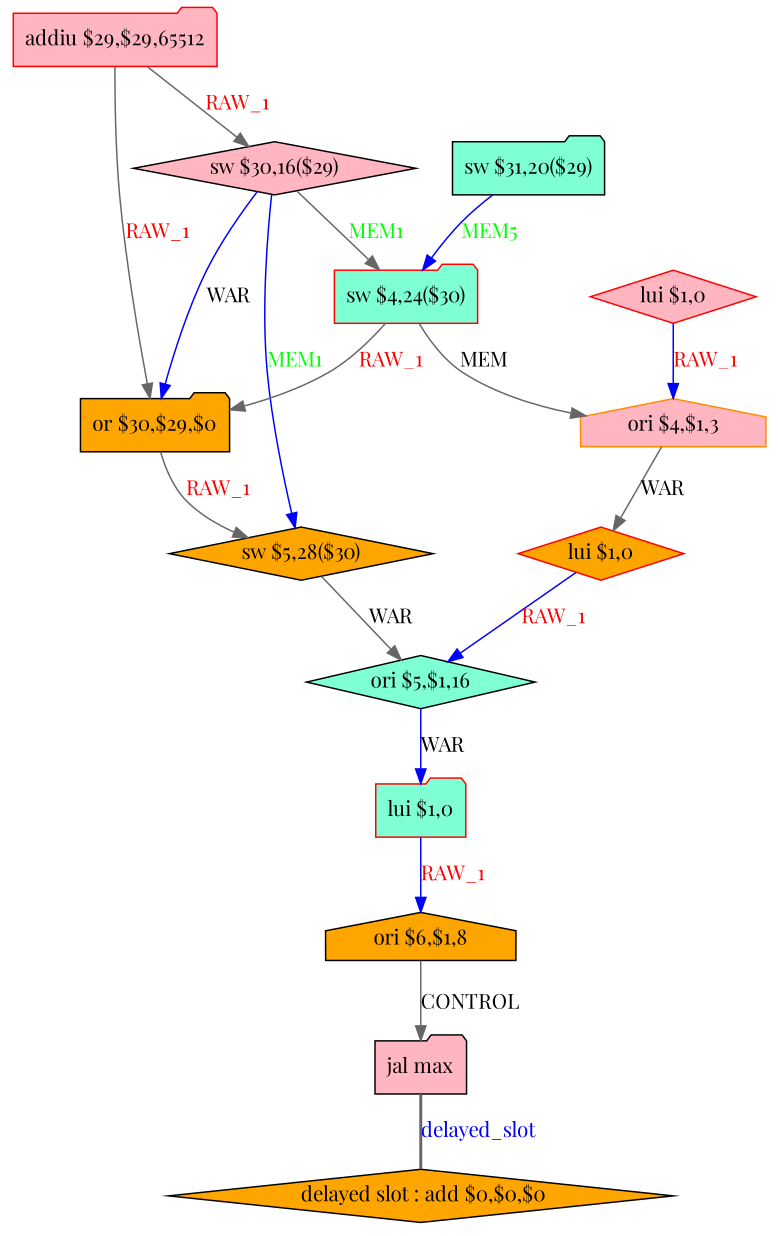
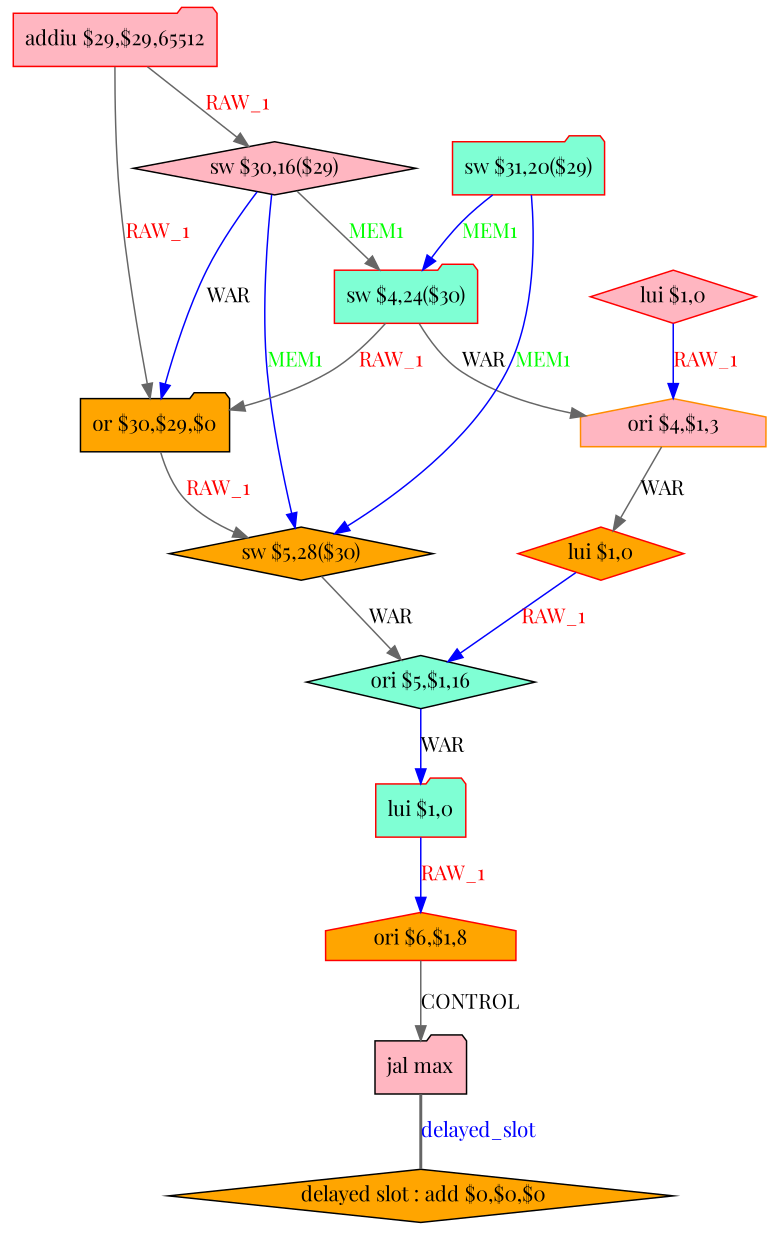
node "sw $31,20($29)": color black -> red
edge "sw $31,20($29)" -> "sw $4,24($30)": label "MEM5" -> "MEM1"
edge "sw $4,24($30)" -> "ori $4,$1,3": label "MEM" -> "WAR"
edge "sw $31,20($29)" -> "sw $5,28($30)": added, label "MEM1"
node "ori $6,$1,8": color black -> red
